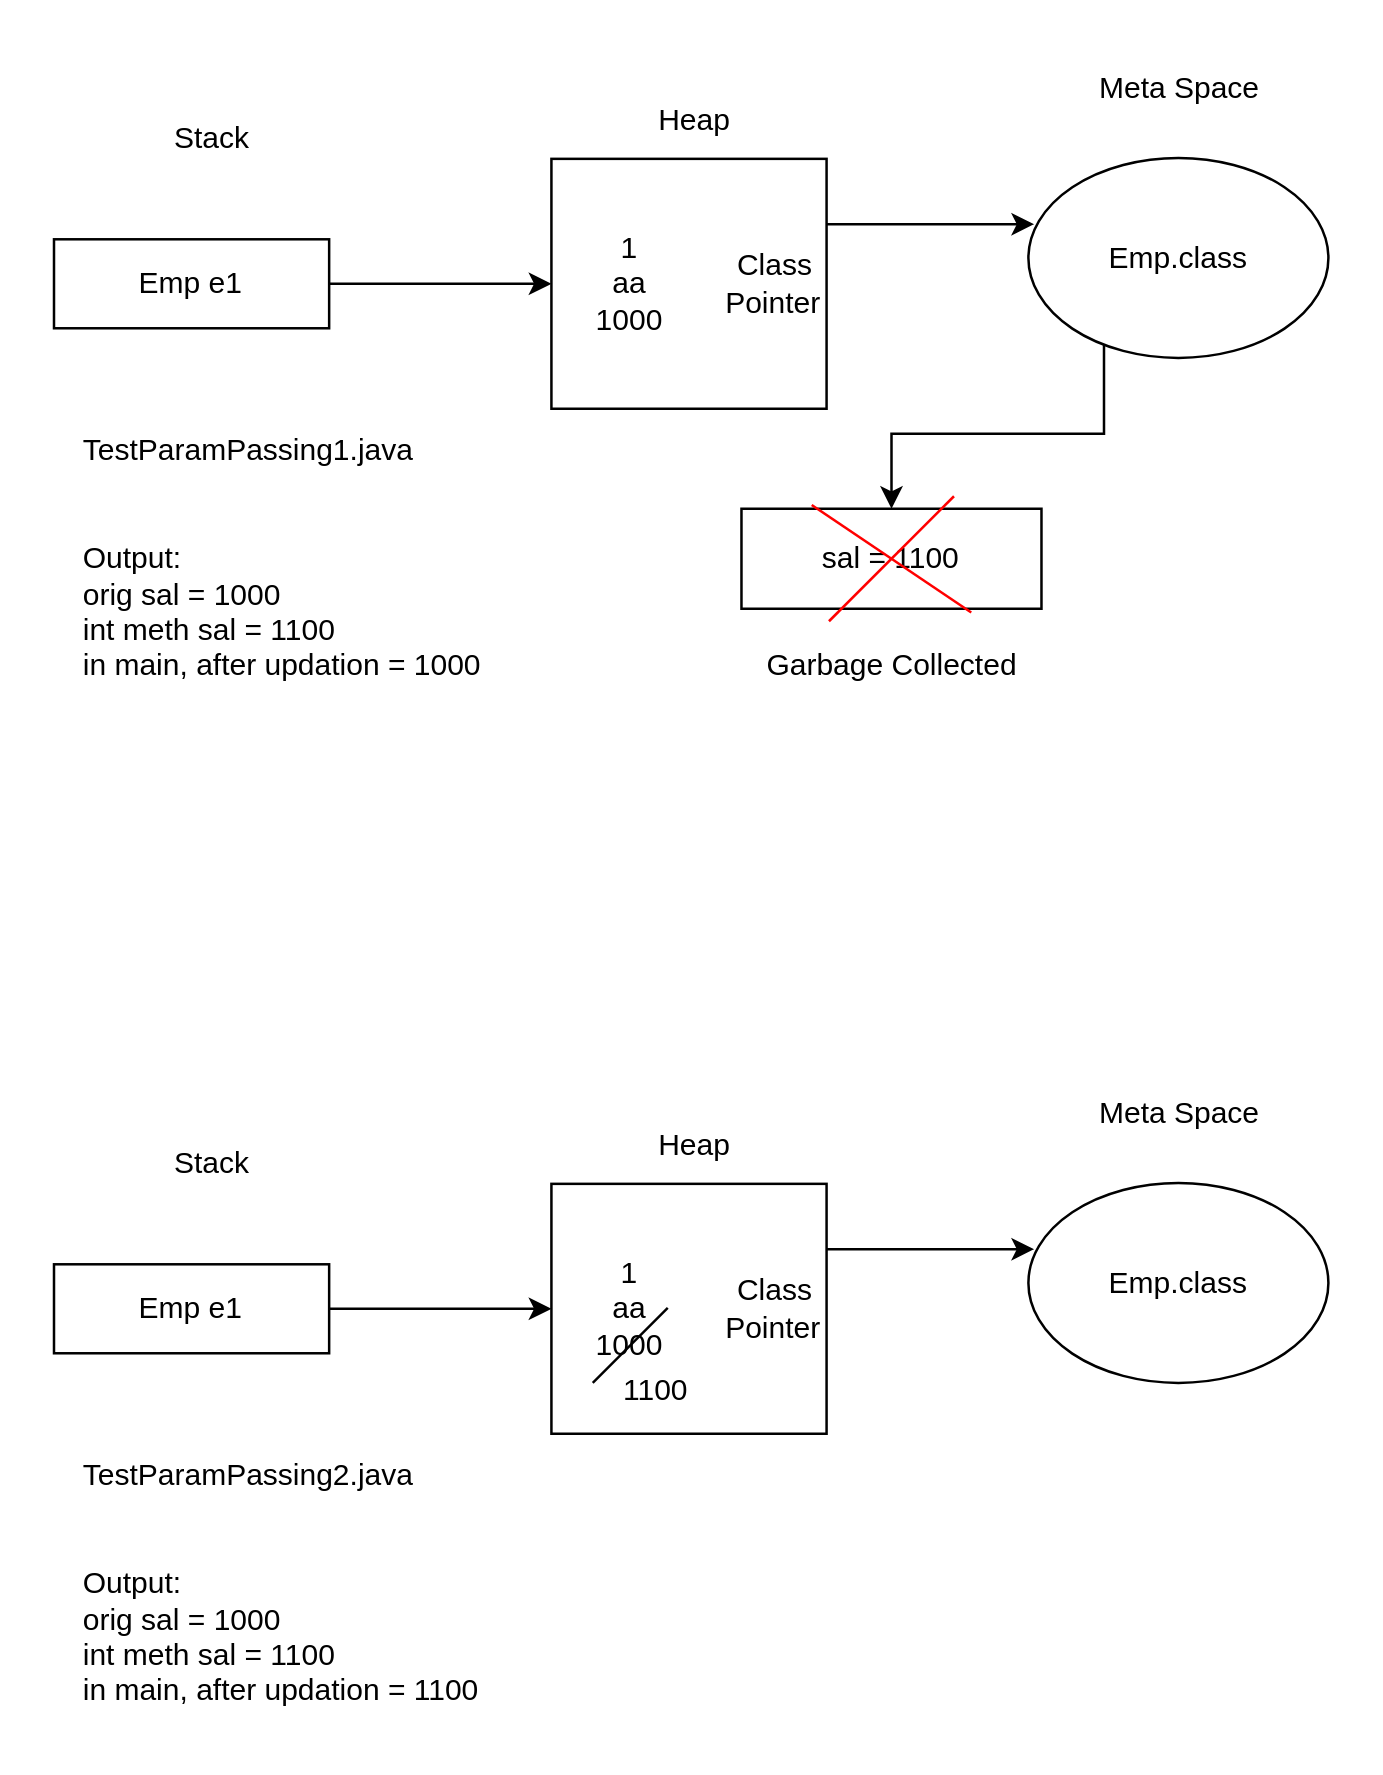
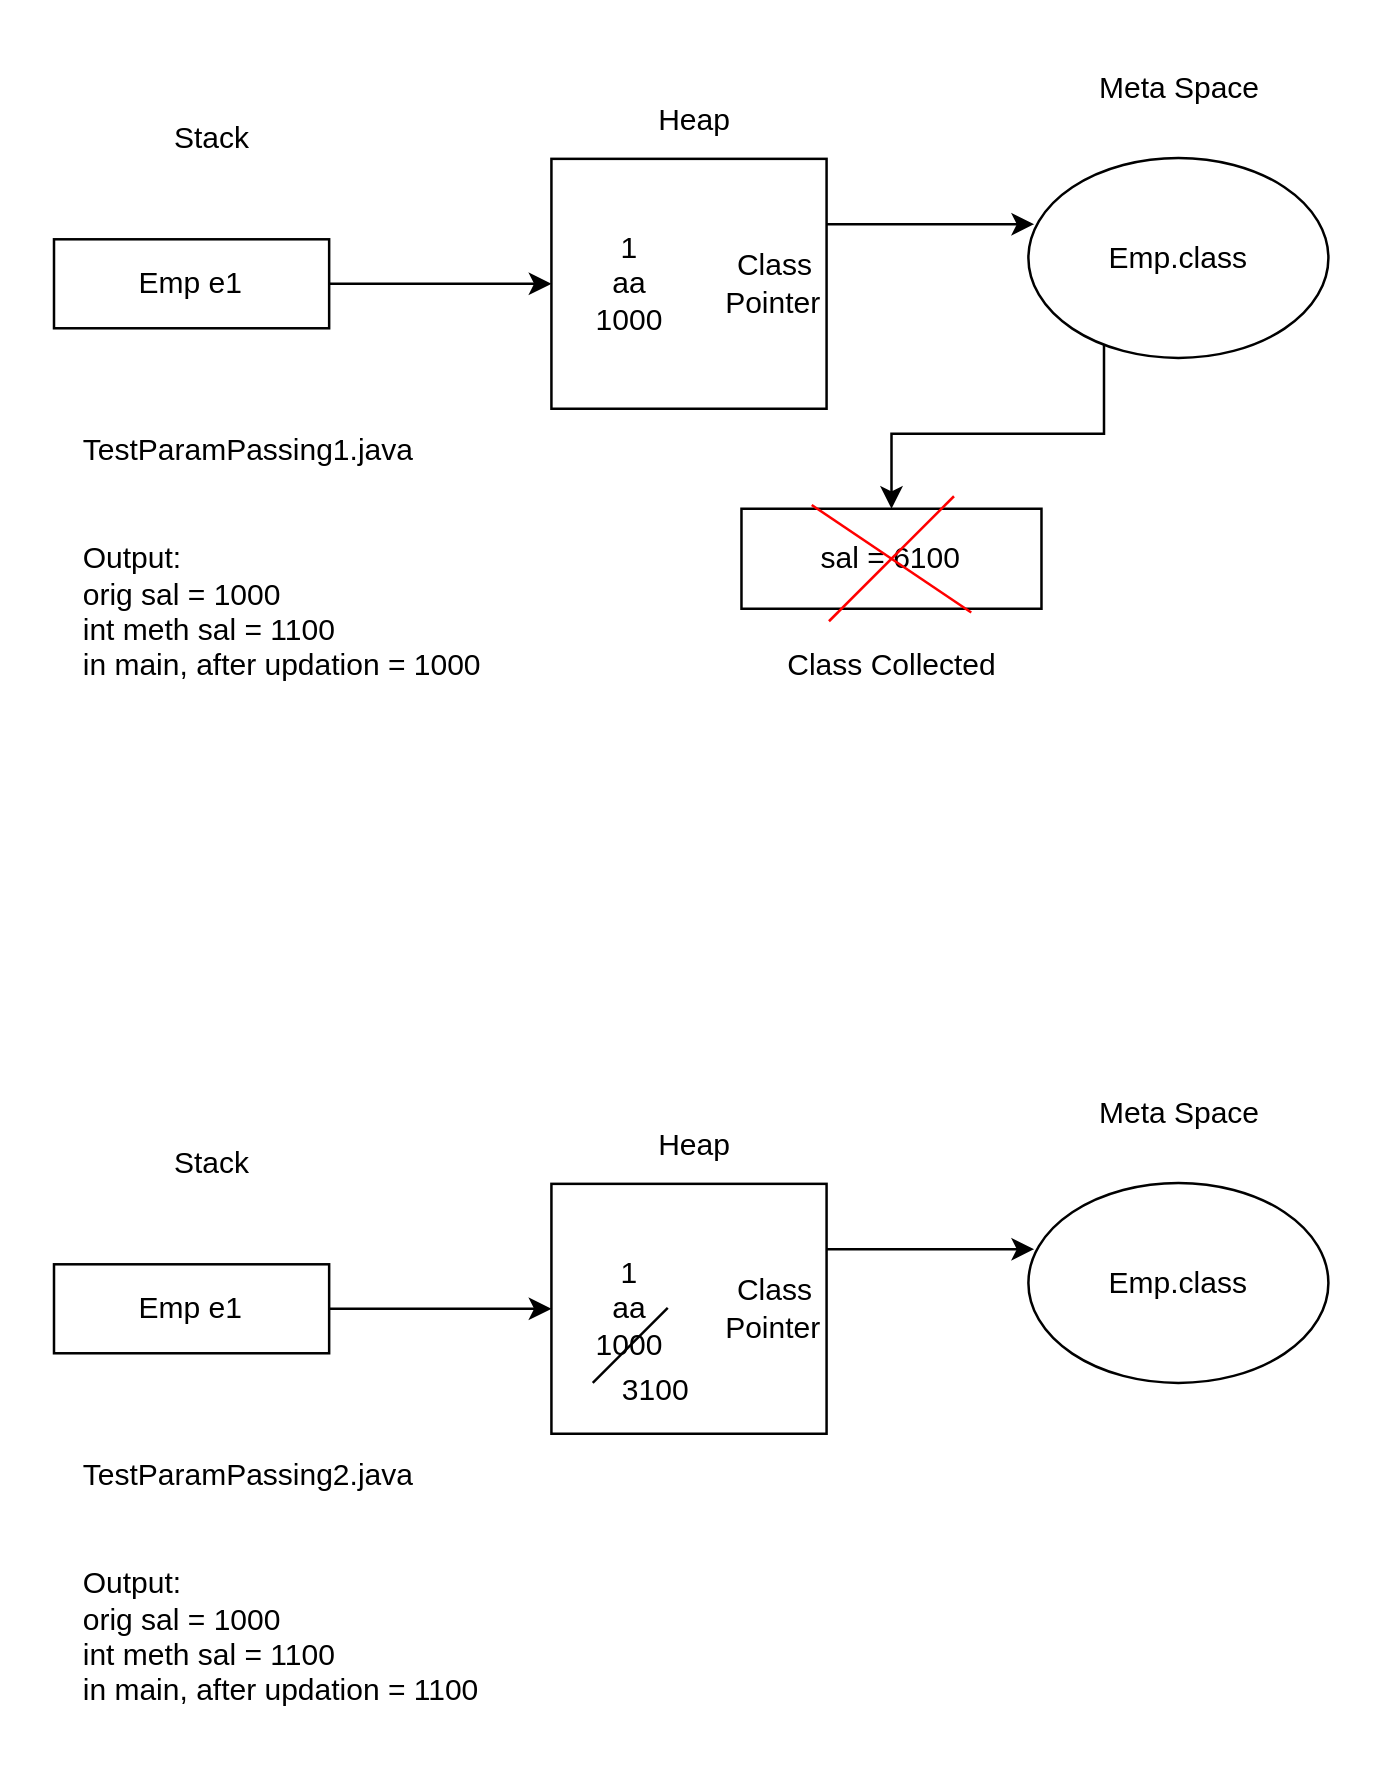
node "sal = 1100": label "sal = 1100" -> "sal = 6100"
node "Garbage Collected": label "Garbage Collected" -> "Class Collected"
node "1100": label "1100" -> "3100"
